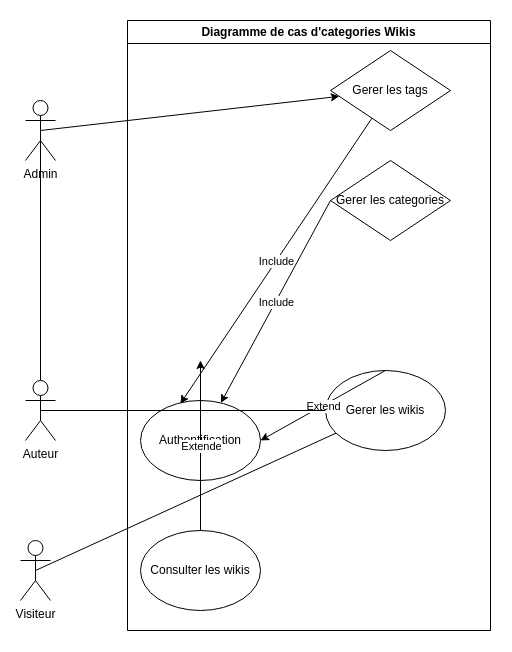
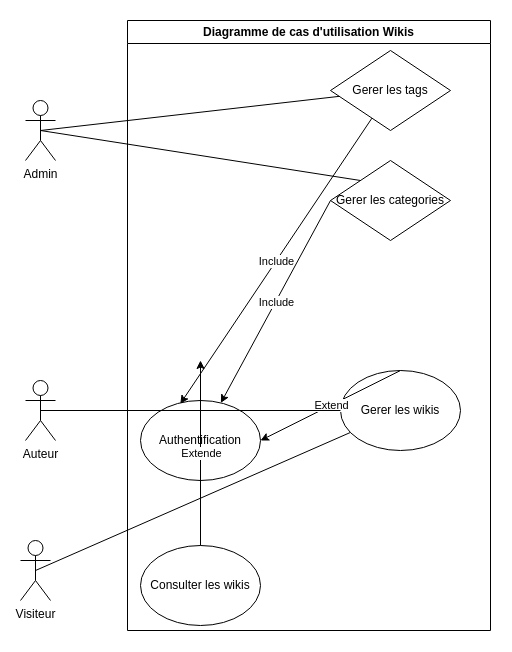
node "Diagramme de cas d'categories Wikis": label "Diagramme de cas d'categories Wikis" -> "Diagramme de cas d'utilisation Wikis"
edge "Admin" -> "Gerer les tags": arrowhead classic -> none
edge "Admin" -- "Auteur": now "Admin" -- "Gerer les categories"
node "Gerer les wikis": moved (386, 411) -> (401, 411)
node "Consulter les wikis": moved (201, 571) -> (201, 586)
